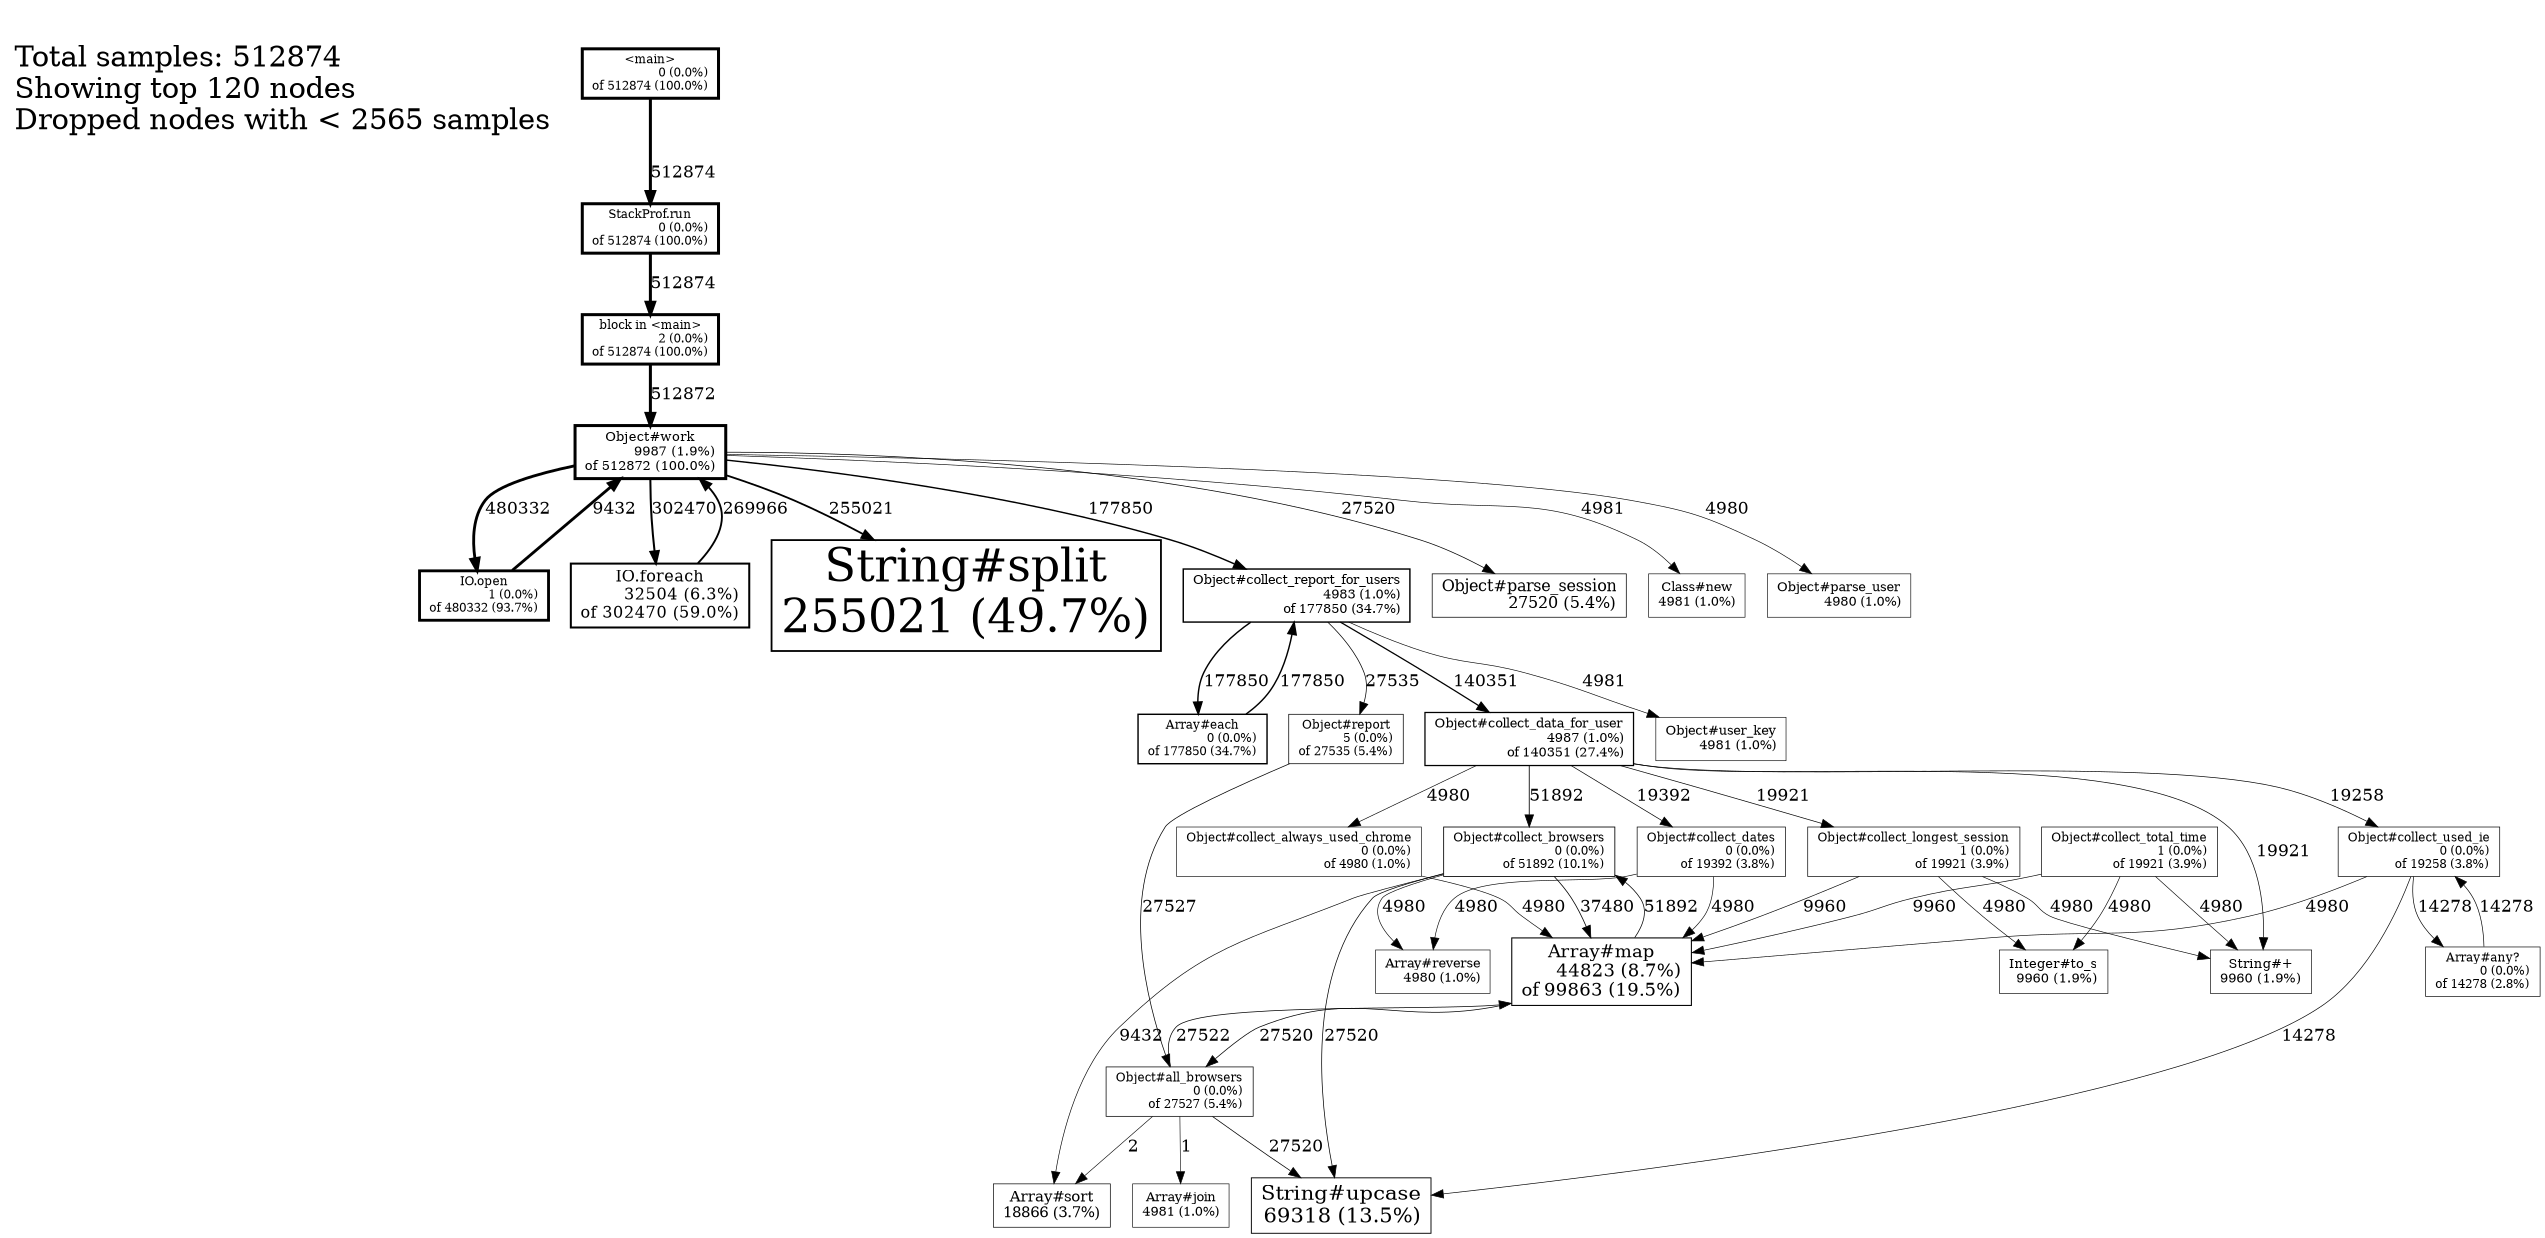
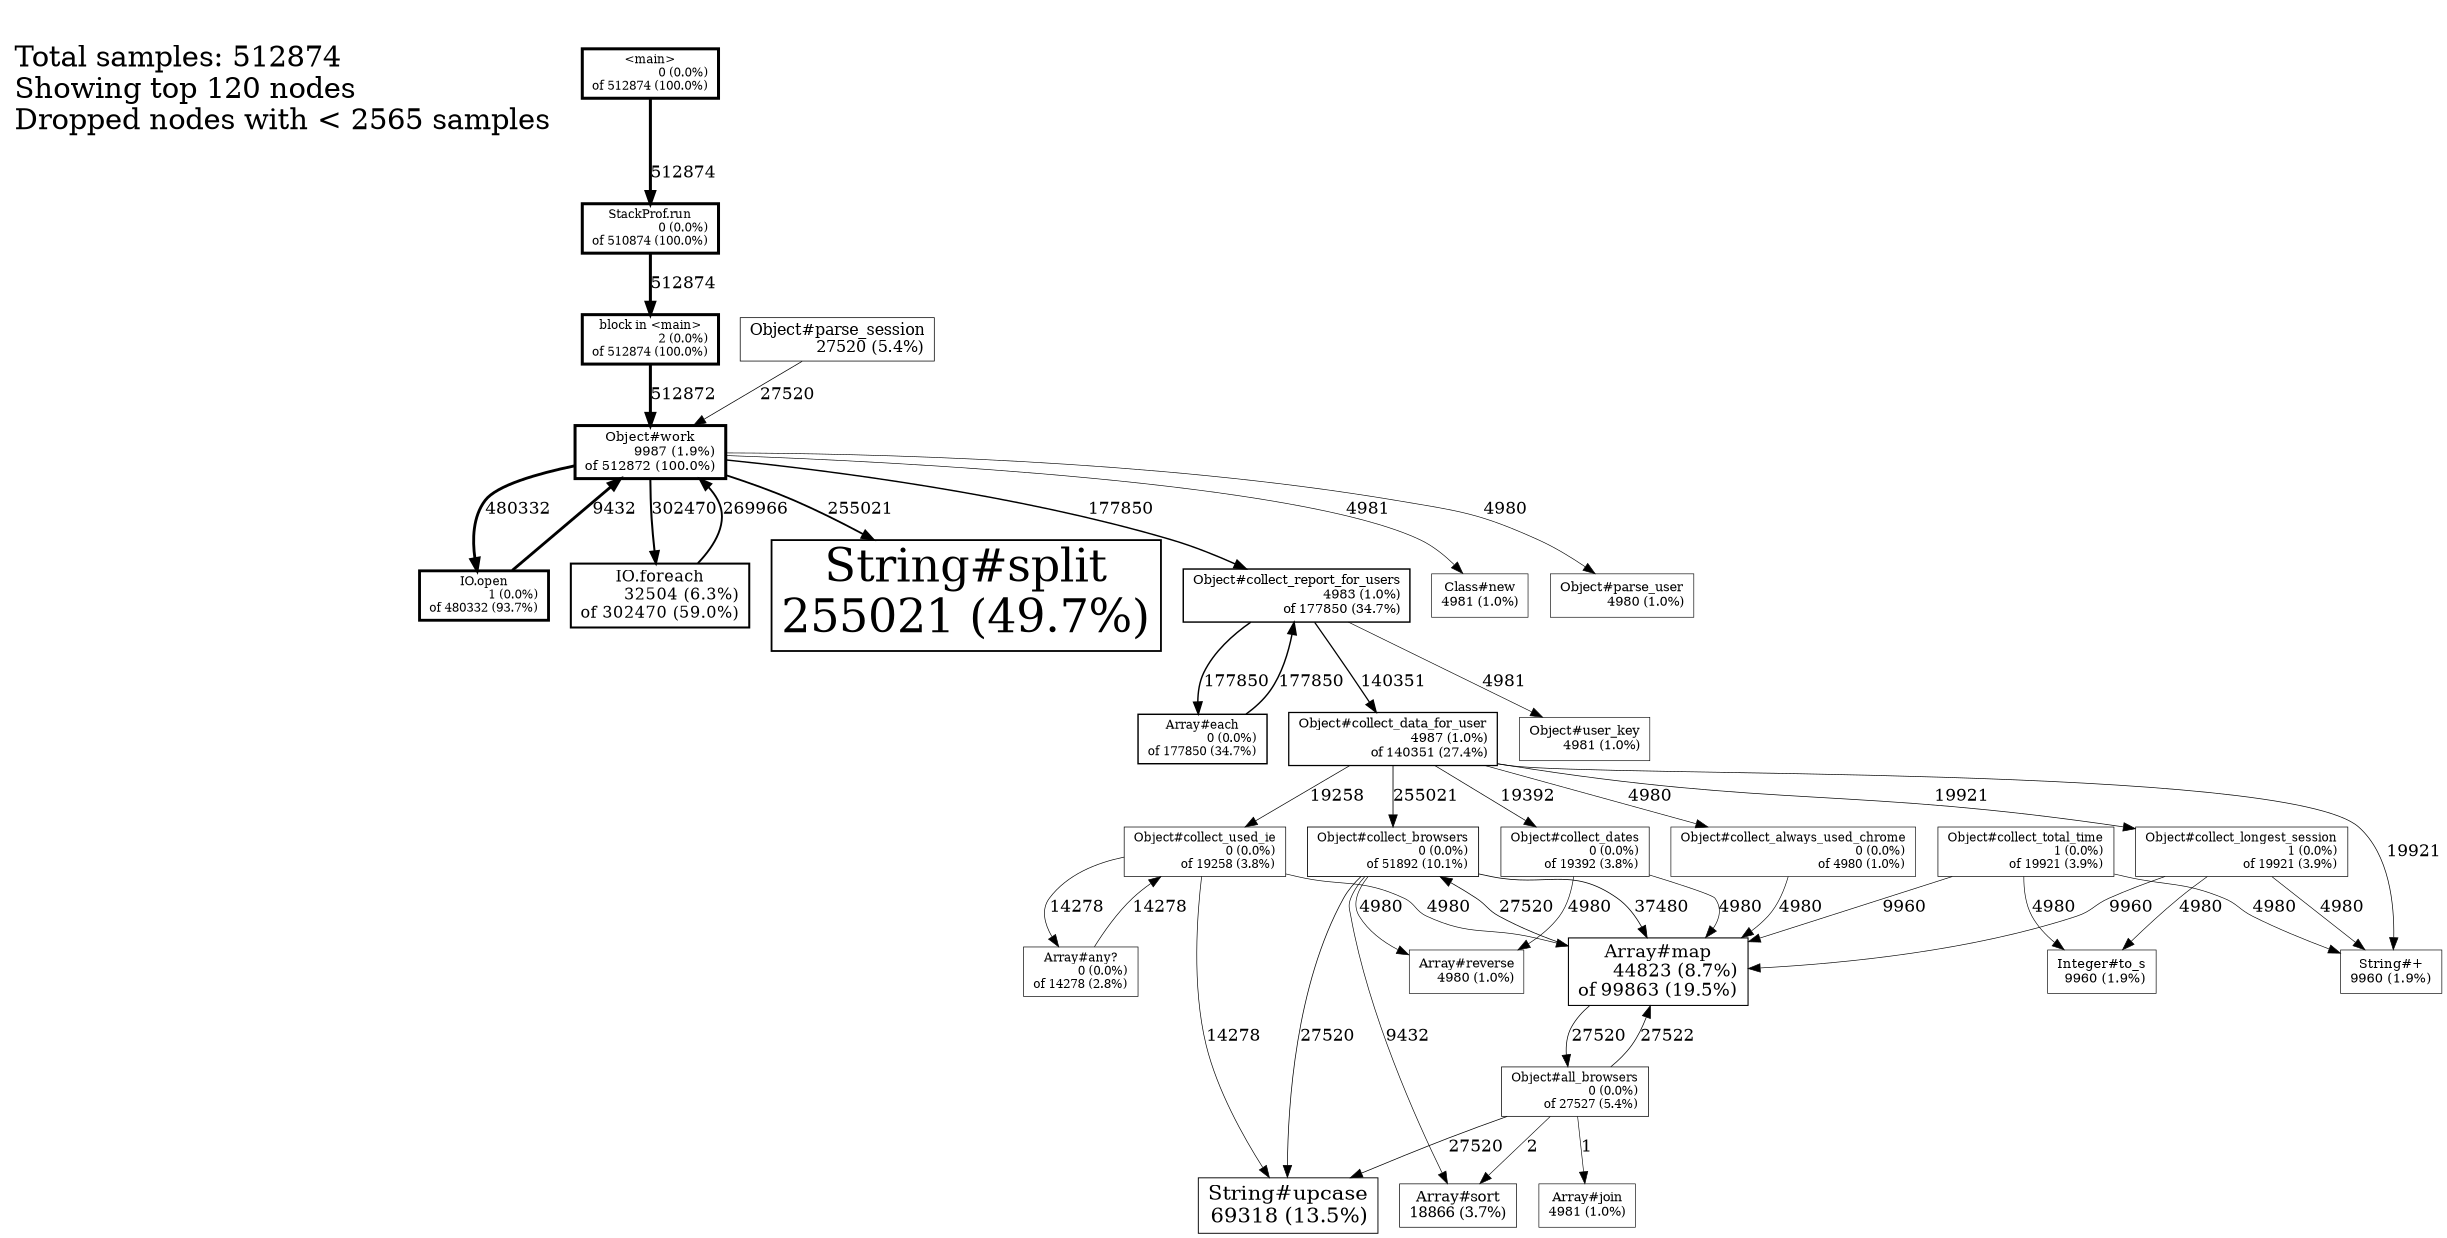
node "StackProf.run 0 (0.0%) of 512874 (100.0%)": label "StackProf.run 0 (0.0%) of 512874 (100.0%)" -> "StackProf.run 0 (0.0%) of 510874 (100.0%)"
edge "Object#work 9987 (1.9%) of 512872 (100.0%)" -> "Object#parse_session 27520 (5.4%)": reversed
node "Object#report 5 (0.0%) of 27535 (5.4%)": removed
edge "Object#collect_data_for_user 4987 (1.0%) of 140351 (27.4%)" -> "Object#collect_browsers 0 (0.0%) of 51892 (10.1%)": label "51892" -> "255021"
edge "Array#map 44823 (8.7%) of 99863 (19.5%)" -> "Object#collect_browsers 0 (0.0%) of 51892 (10.1%)": label "51892" -> "27520"
